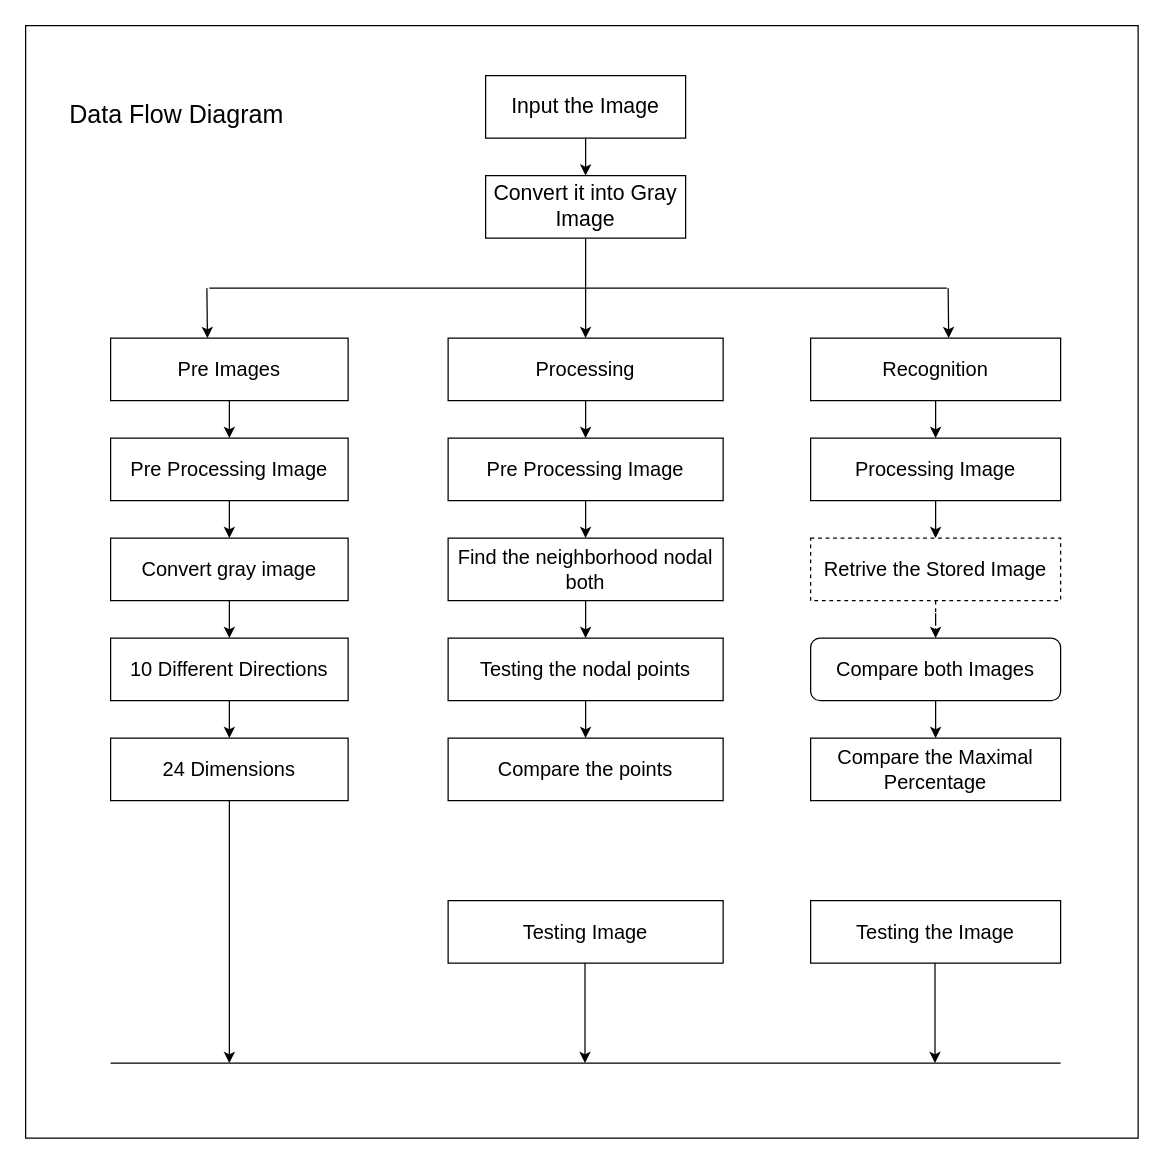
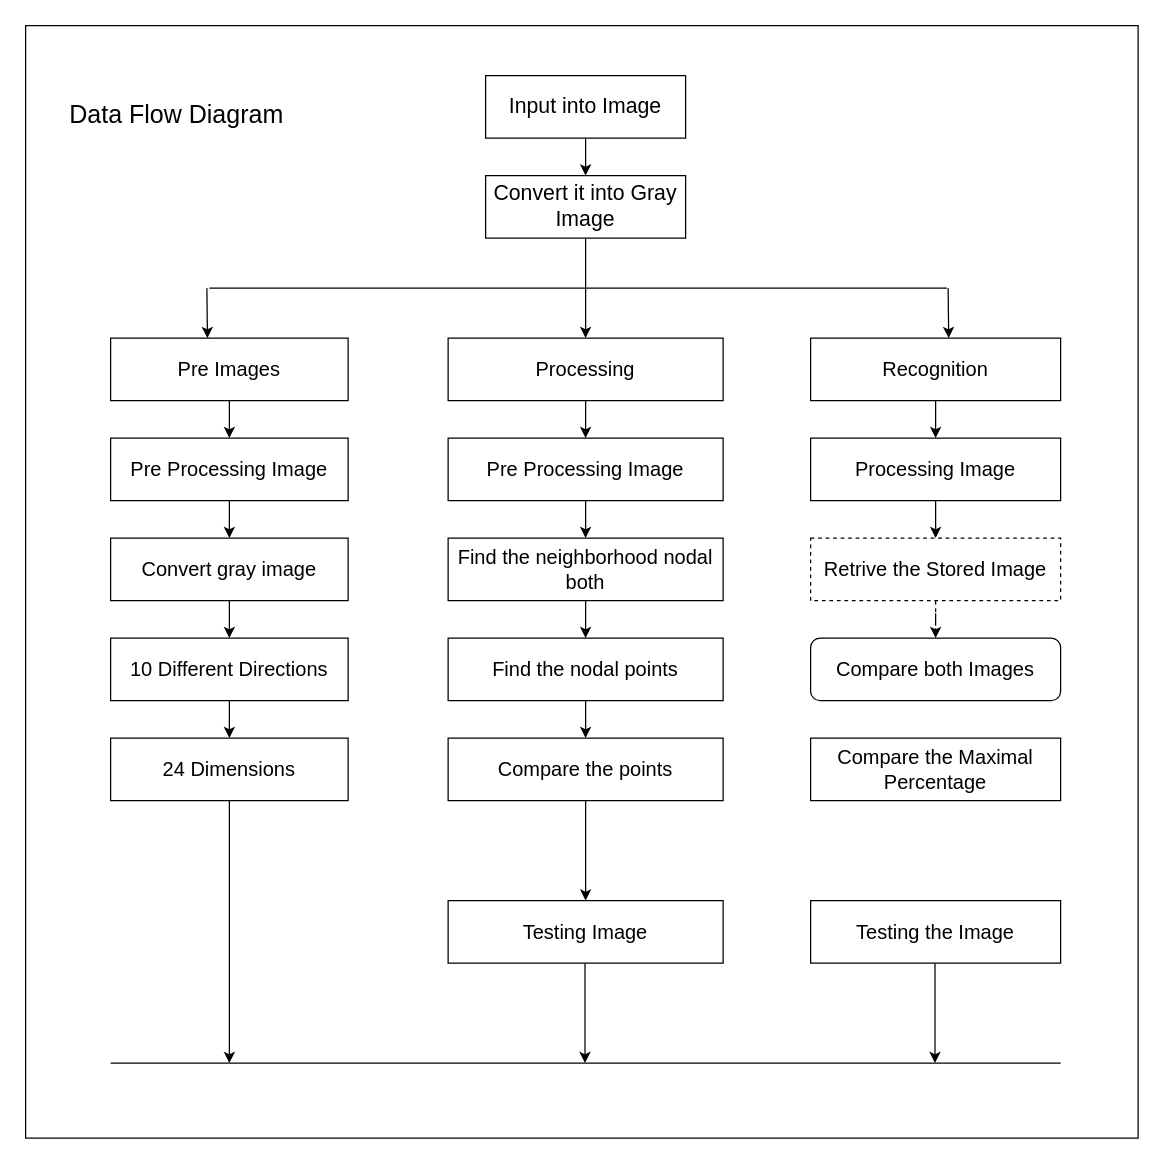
node "Input the Image": label "Input the Image" -> "Input into Image"
node "Testing the nodal points": label "Testing the nodal points" -> "Find the nodal points"
edge "Compare both Images" -> "Compare the Maximal Percentage": removed
edge "Compare the points" -> "Testing Image": added
